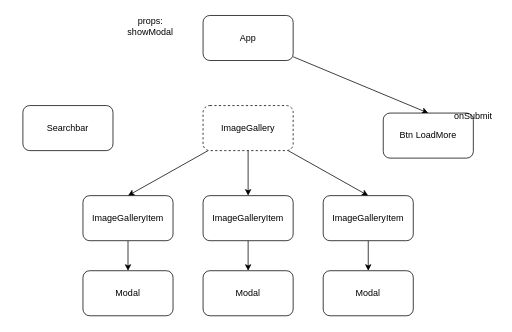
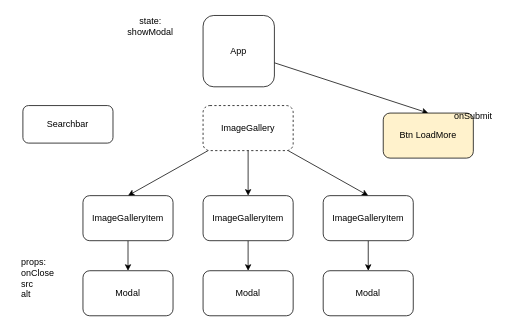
node "props: showModal": label "props: showModal" -> "state: showModal"
node "App": size 90x45 -> 71x71
node "Searchbar": size 90x45 -> 90x38
node "Btn LoadMore": fillcolor #ffffff -> #fff2cc
node "props: onClose src alt": added
